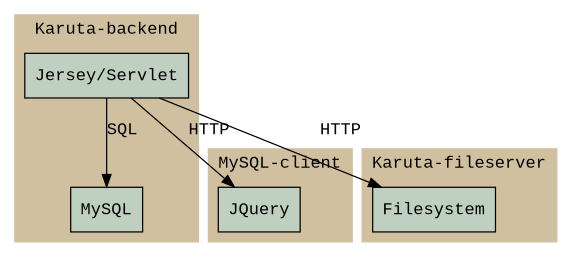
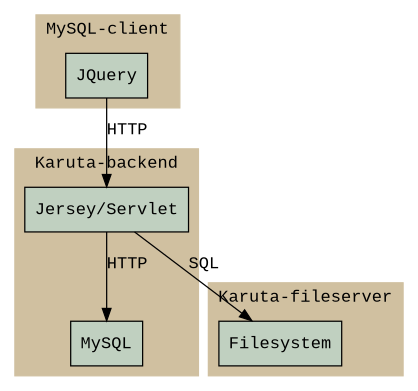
edge "Jersey/Servlet" -> "MySQL": label "SQL" -> "HTTP"
edge "Jersey/Servlet" -> "Filesystem": label "HTTP" -> "SQL"
edge "Jersey/Servlet" -> "JQuery": reversed
